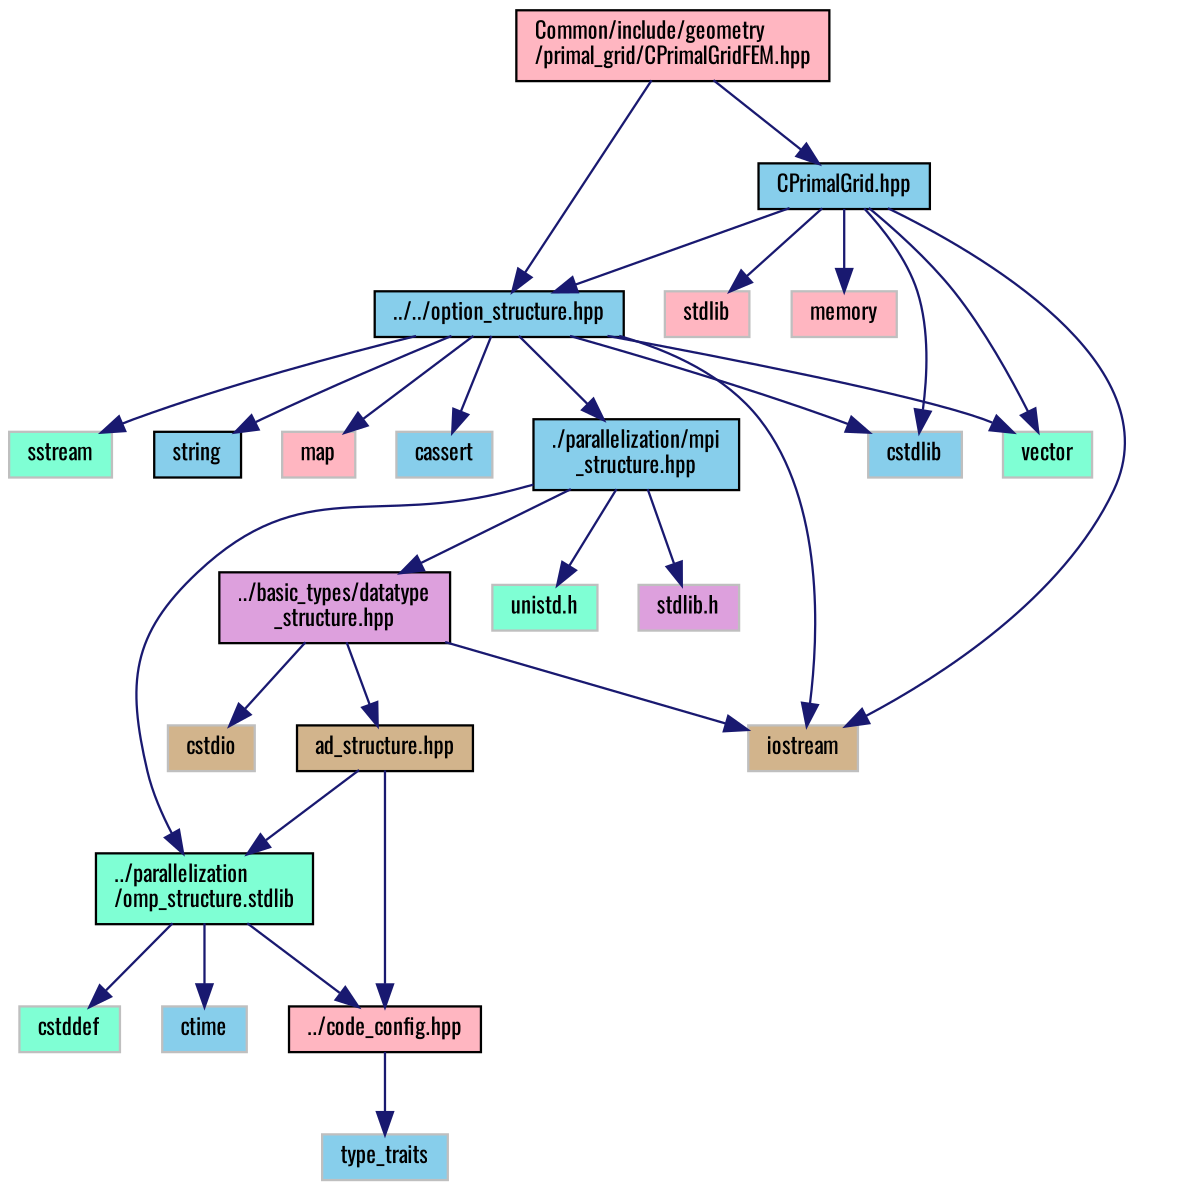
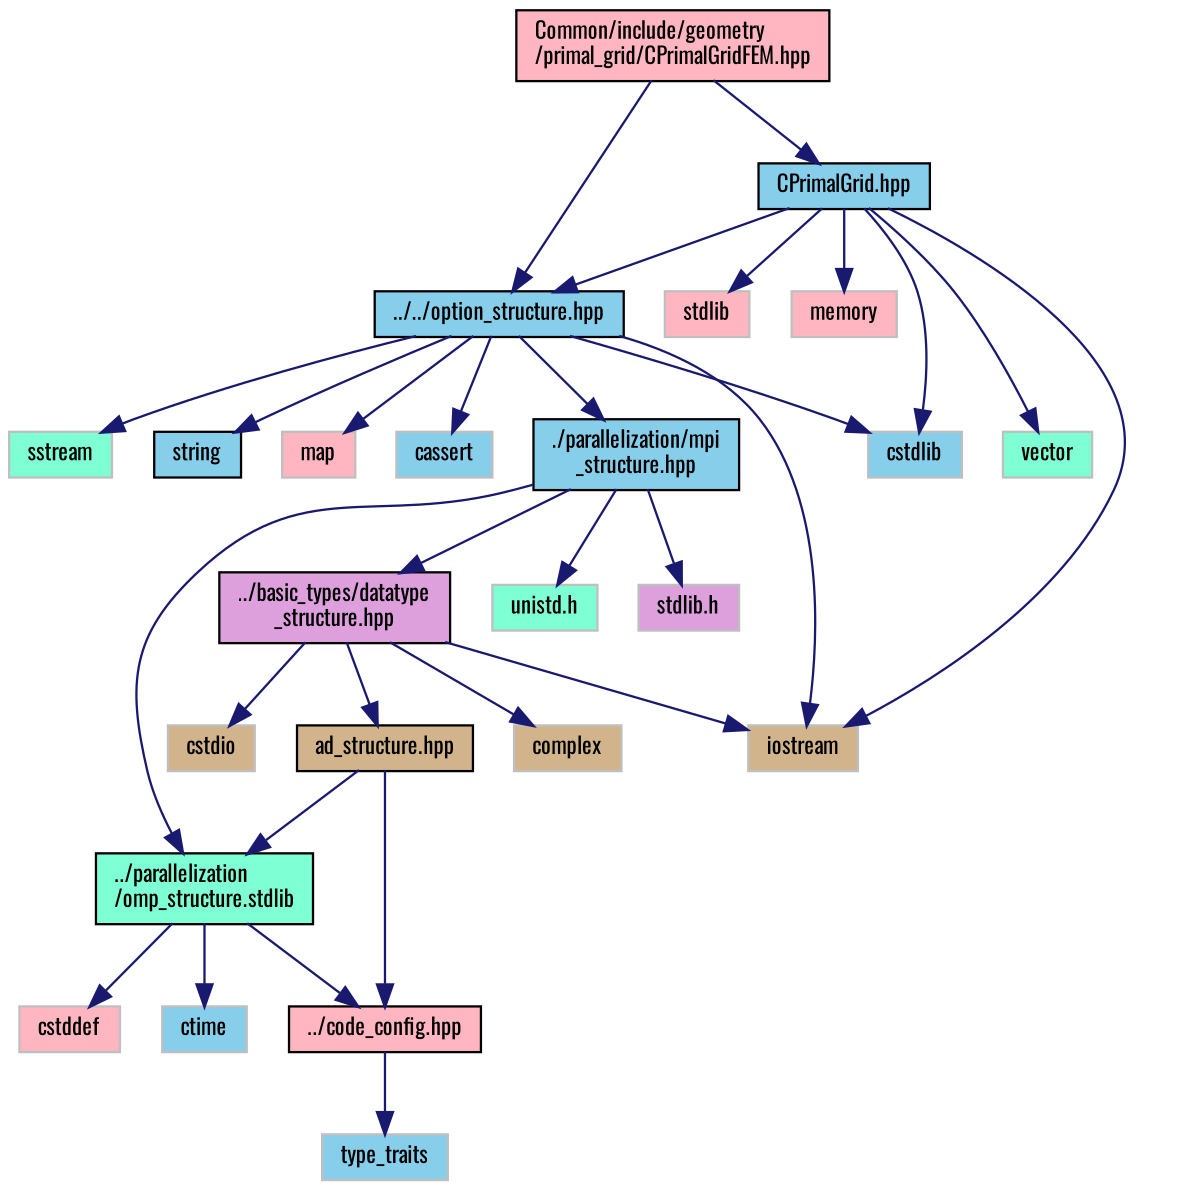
edge "../../option_structure.hpp" -> "vector": removed
node "complex": added
node "cstddef": fillcolor aquamarine -> lightpink
